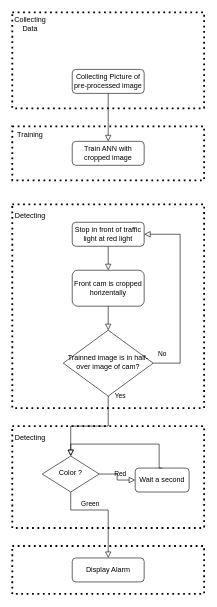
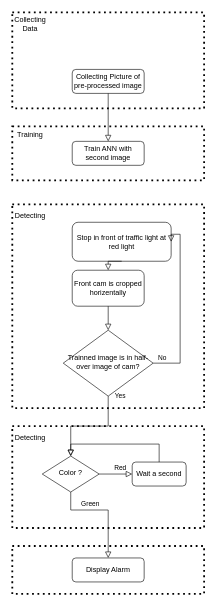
node "Train ANN with cropped image": label "Train ANN with cropped image" -> "Train ANN with second image"
node "Stop in front of traffic light at red light": size 72x24 -> 99x39
node "Wait a second": moved (162, 480) -> (159, 474)
